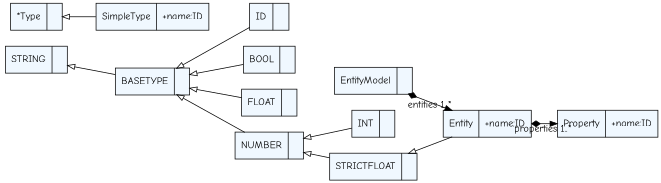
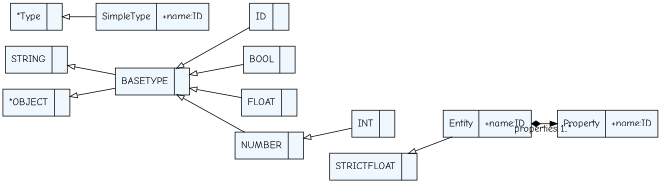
node "EntityModel": removed
node "*OBJECT": added
edge "STRICTFLOAT" -> "NUMBER": removed
